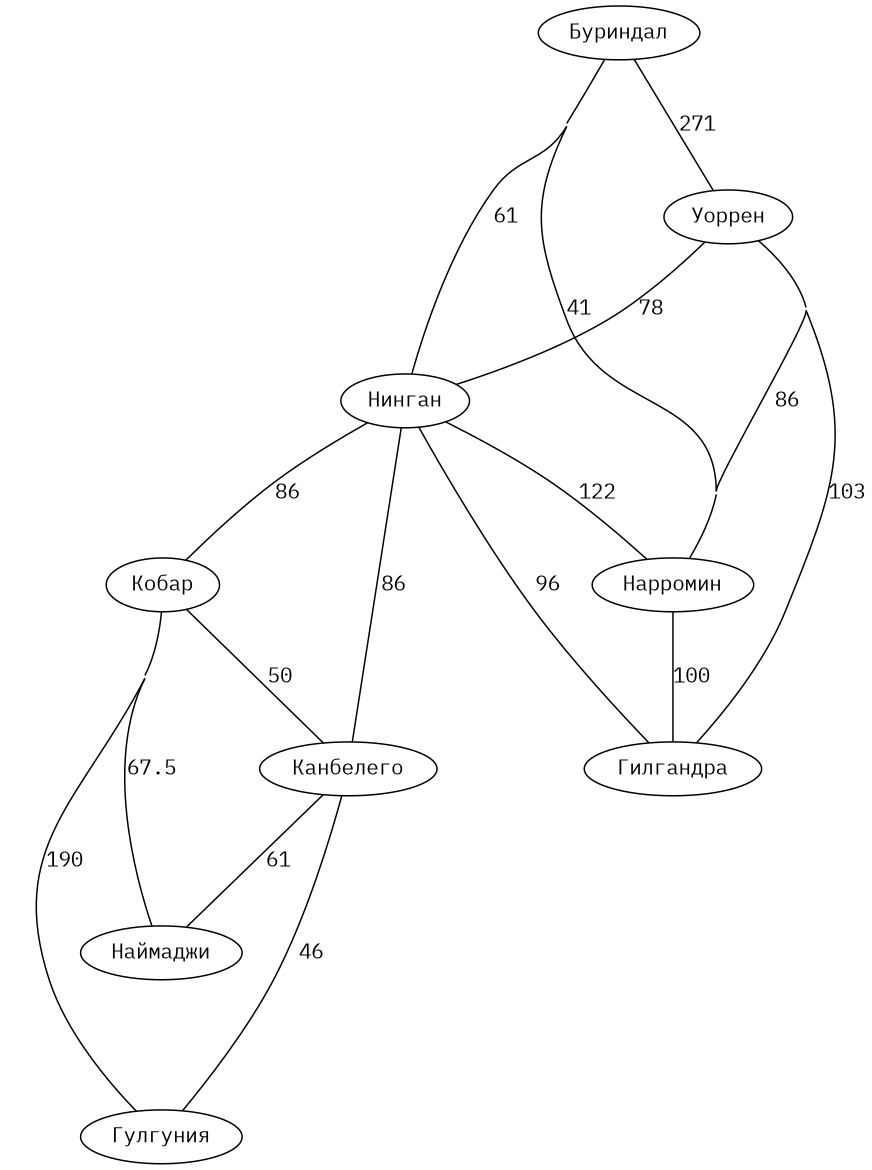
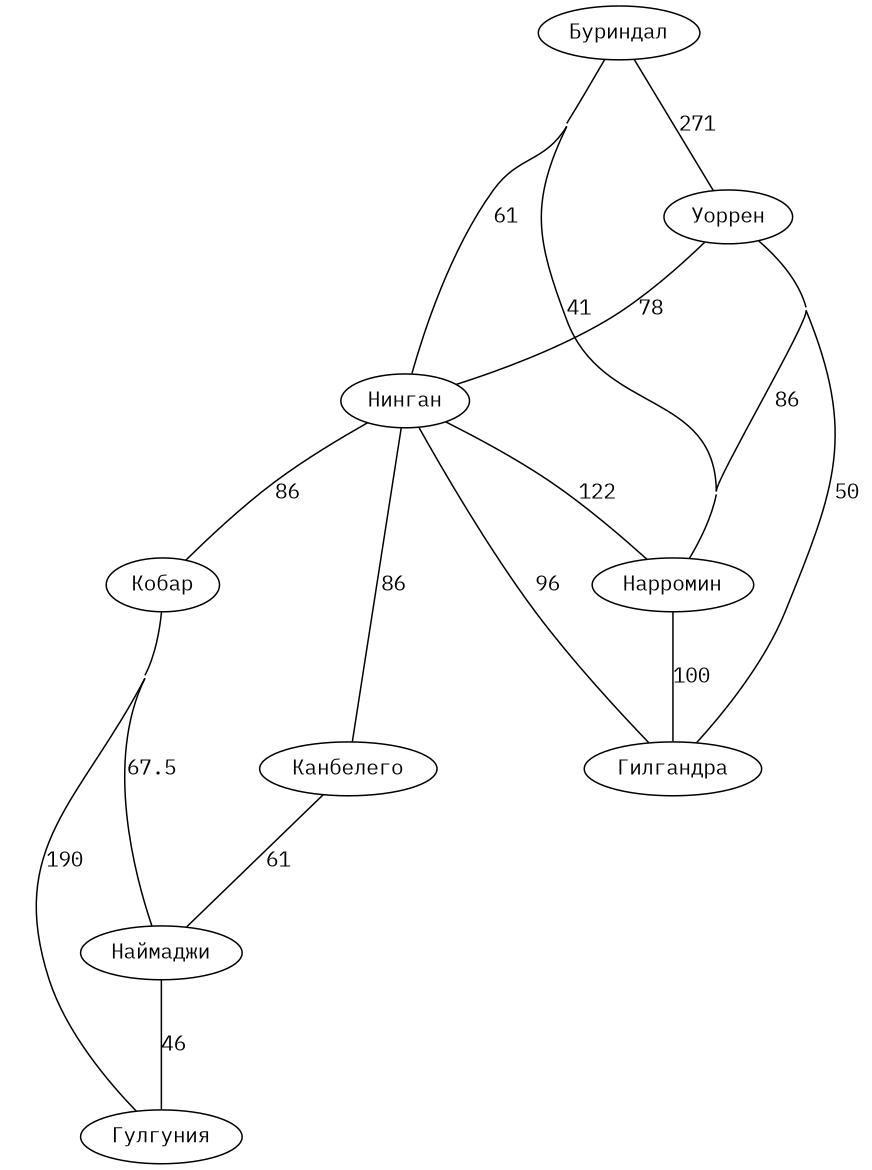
edge "Уоррен" -- "Гилгандра": label "103" -> "50"
edge "Кобар" -- "Канбелего": removed, label "50"
edge "Канбелего" -- "Гулгуния": now "Наймаджи" -- "Гулгуния"
